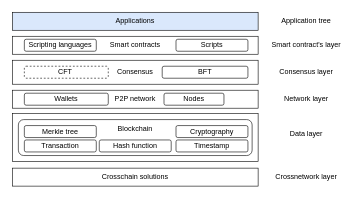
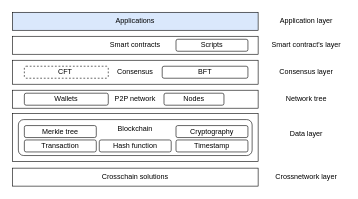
node "Application tree": label "Application tree" -> "Application layer"
node "Scripting languages": removed
node "Network layer": label "Network layer" -> "Network tree"
